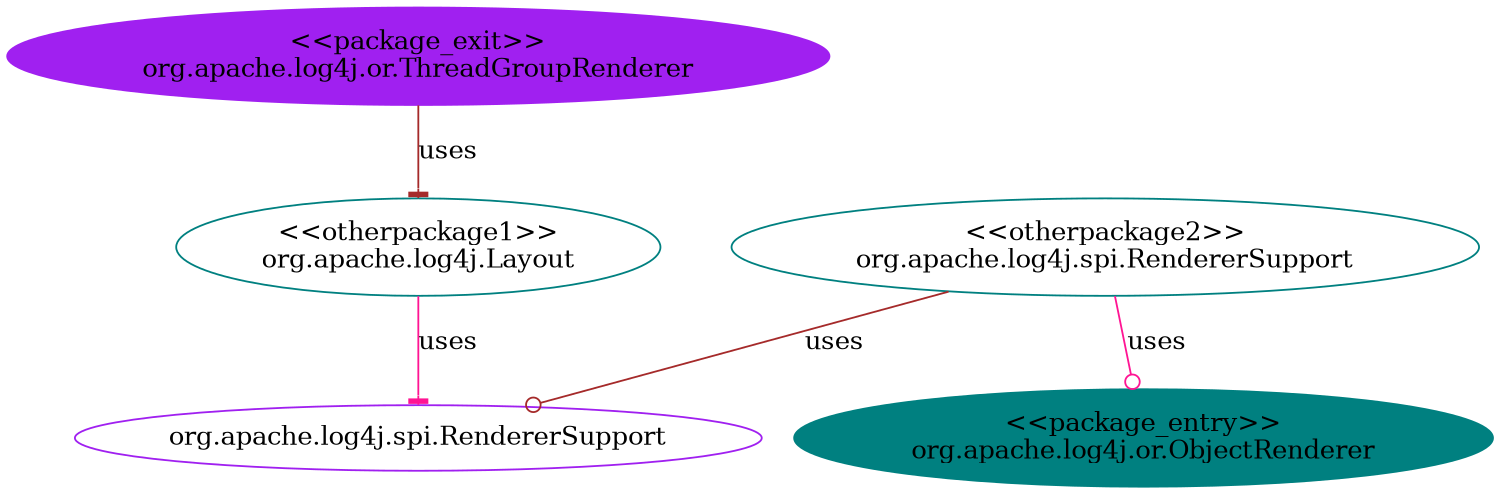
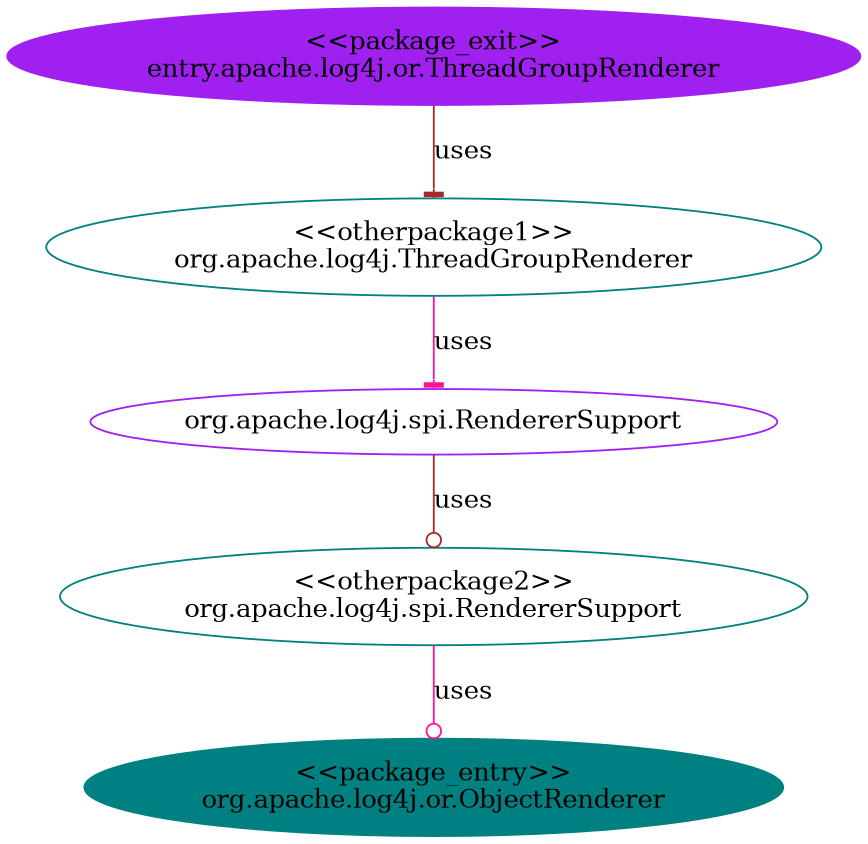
node "<<package_exit>> org.apache.log4j.or.ThreadGroupRenderer": label "<<package_exit>> org.apache.log4j.or.ThreadGroupRenderer" -> "<<package_exit>> entry.apache.log4j.or.ThreadGroupRenderer"
node "<<otherpackage1>> org.apache.log4j.Layout": label "<<otherpackage1>> org.apache.log4j.Layout" -> "<<otherpackage1>> org.apache.log4j.ThreadGroupRenderer"
edge "<<otherpackage2>> org.apache.log4j.spi.RendererSupport" -> "org.apache.log4j.spi.RendererSupport": reversed
